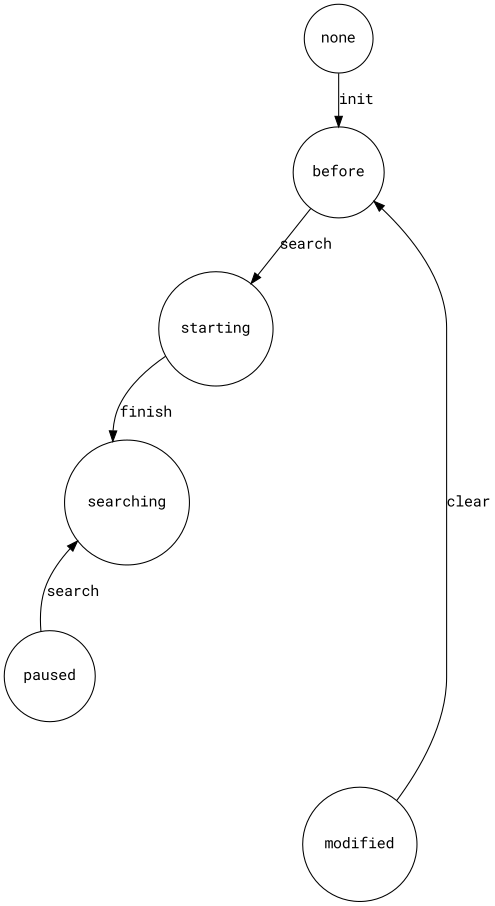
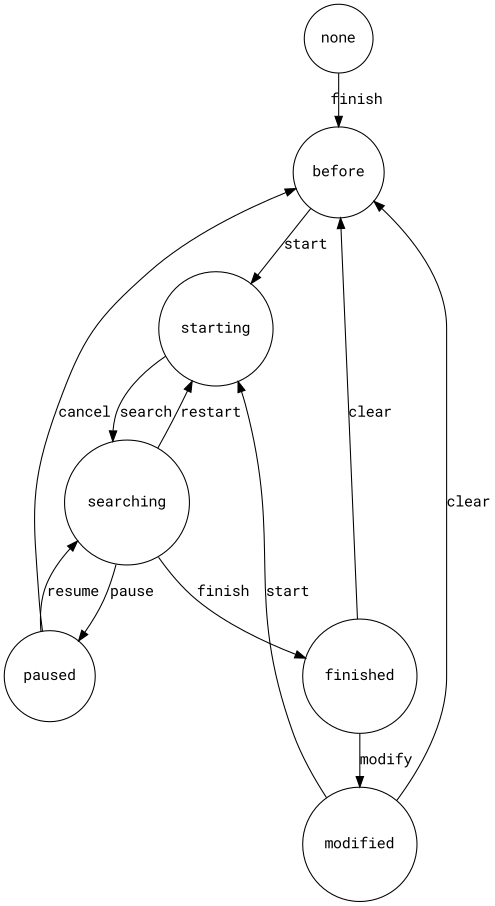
edge "none" -> "before": label "init" -> "finish"
edge "before" -> "starting": label "search" -> "start"
edge "paused" -> "before": added, label "cancel"
edge "starting" -> "searching": label "finish" -> "search"
edge "searching" -> "starting": added, label "restart"
edge "paused" -> "searching": label "search" -> "resume"
edge "modified" -> "starting": added, label "start"
edge "searching" -> "paused": added, label "pause"
node "finished": added
